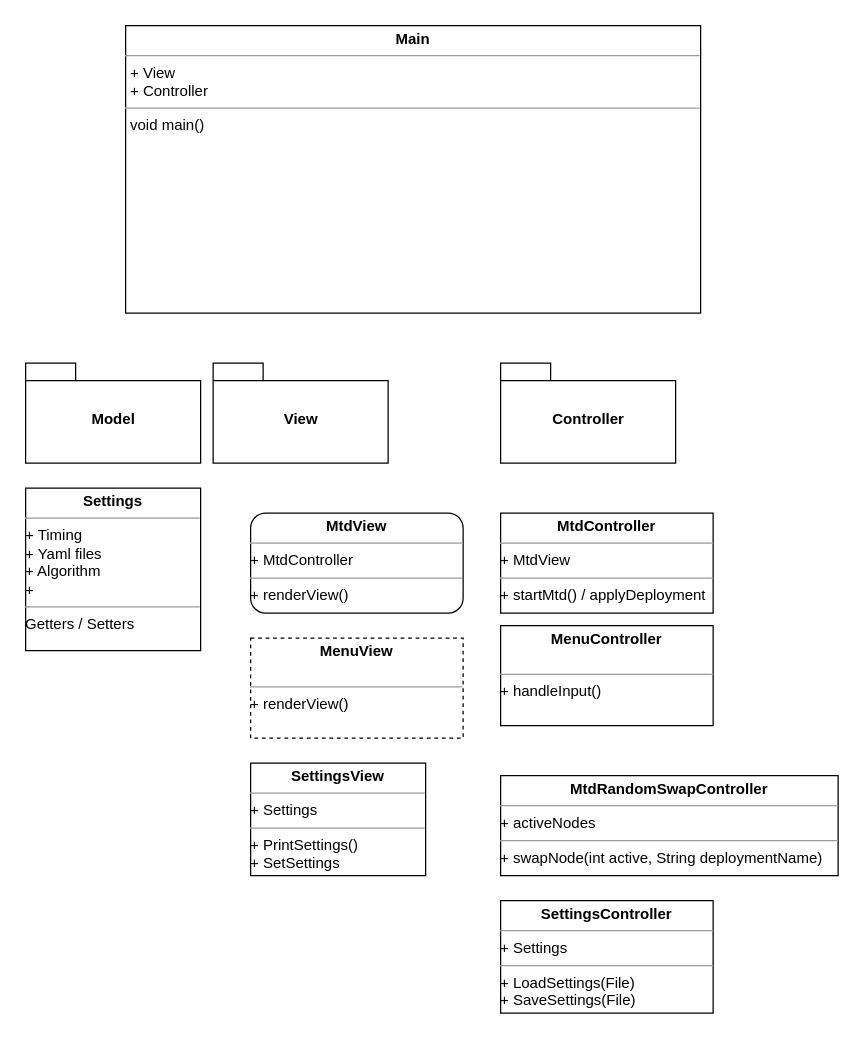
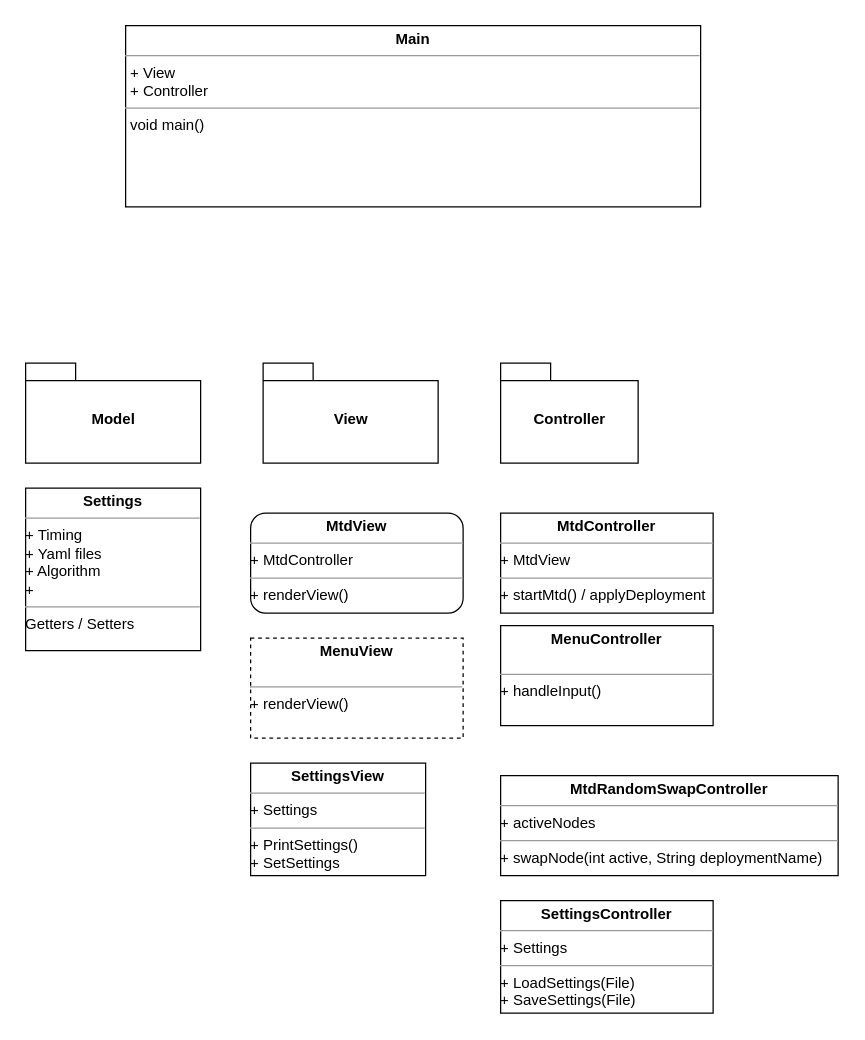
node "Main + View + Controller void main()": size 575x288 -> 575x181
node "View": moved (301, 413) -> (351, 413)
node "Controller": size 175x100 -> 138x100
